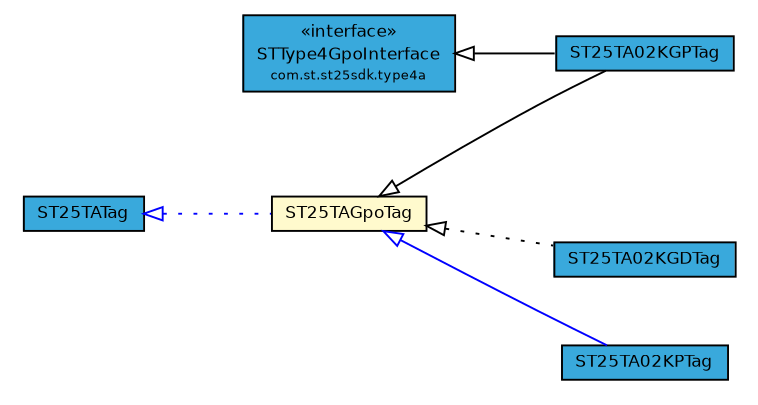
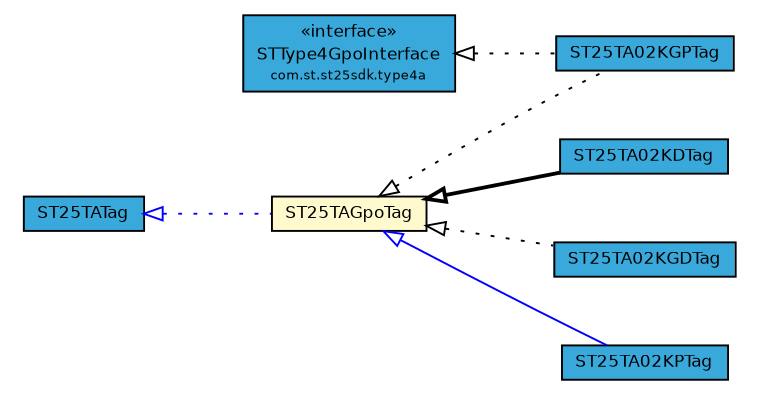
edge "ST25TA02KGPTag" -> "STType4GpoInterface": style solid -> dotted
edge "ST25TA02KGPTag" -> "ST25TAGpoTag": style solid -> dotted
node "ST25TA02KDTag": added
